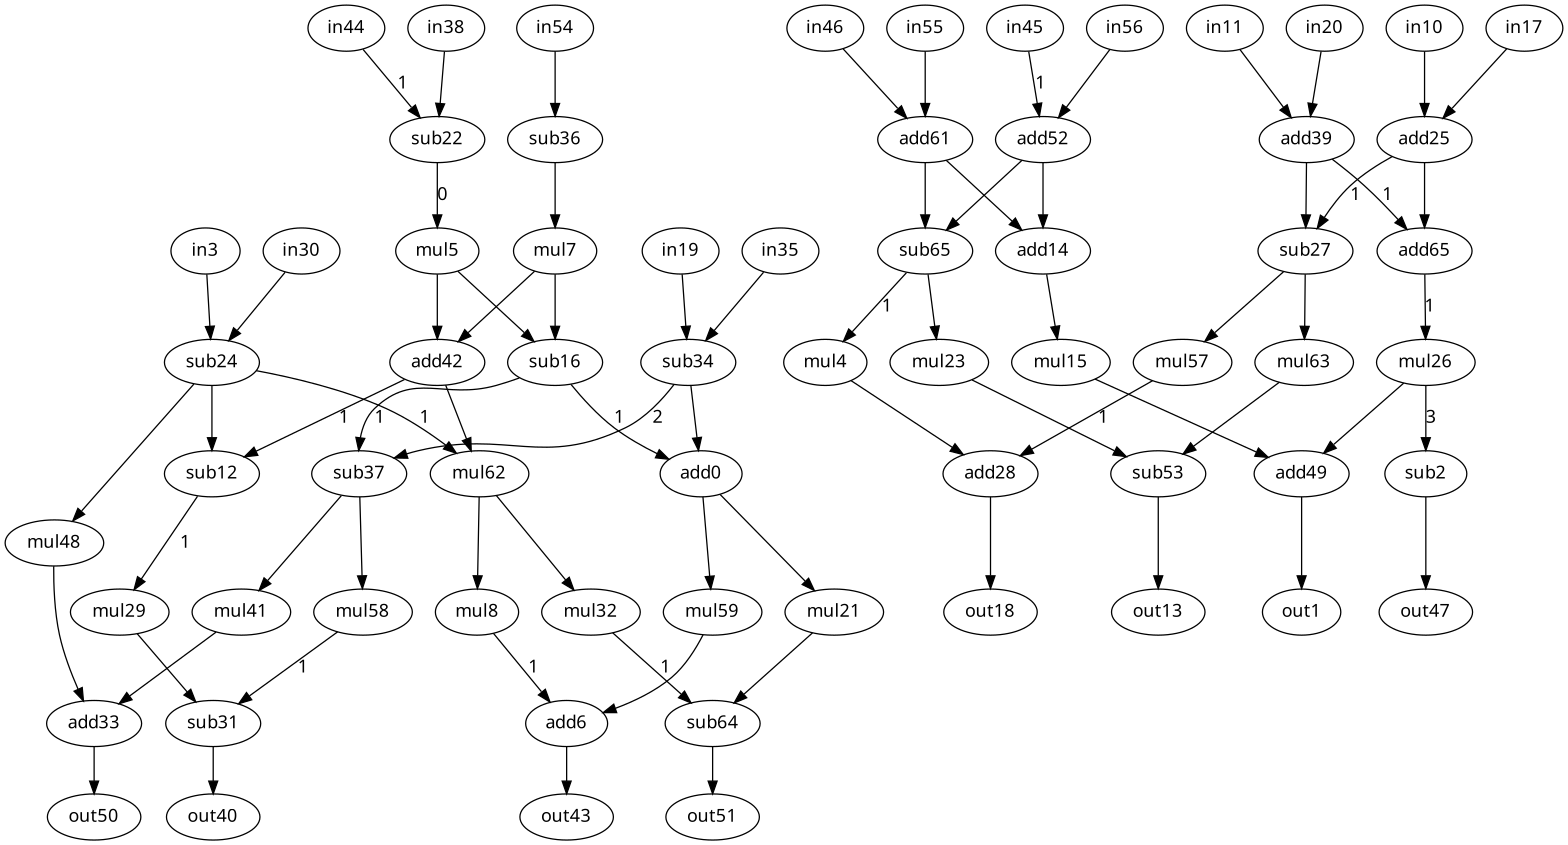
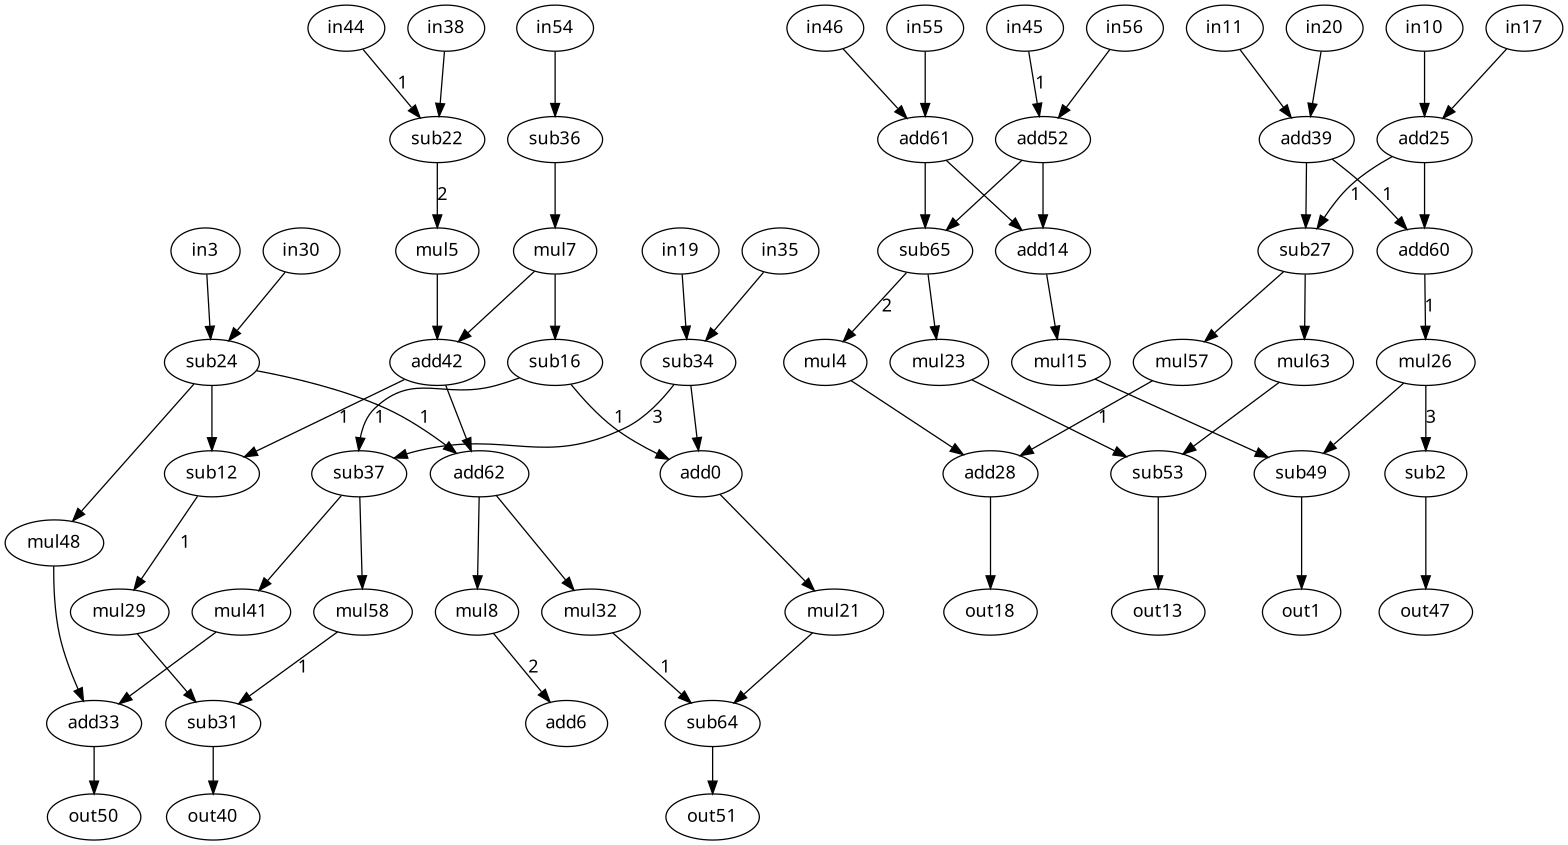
edge "sub22" -> "mul5": label "0" -> "2"
node "add65": label "add65" -> "add60"
edge "mul5" -> "sub16": removed
edge "sub65" -> "mul4": label "1" -> "2"
edge "sub34" -> "sub37": label "2" -> "3"
node "mul62": label "mul62" -> "add62"
node "add49": label "add49" -> "sub49"
node "mul59": removed
edge "mul8" -> "add6": label "1" -> "2"
node "out43": removed
